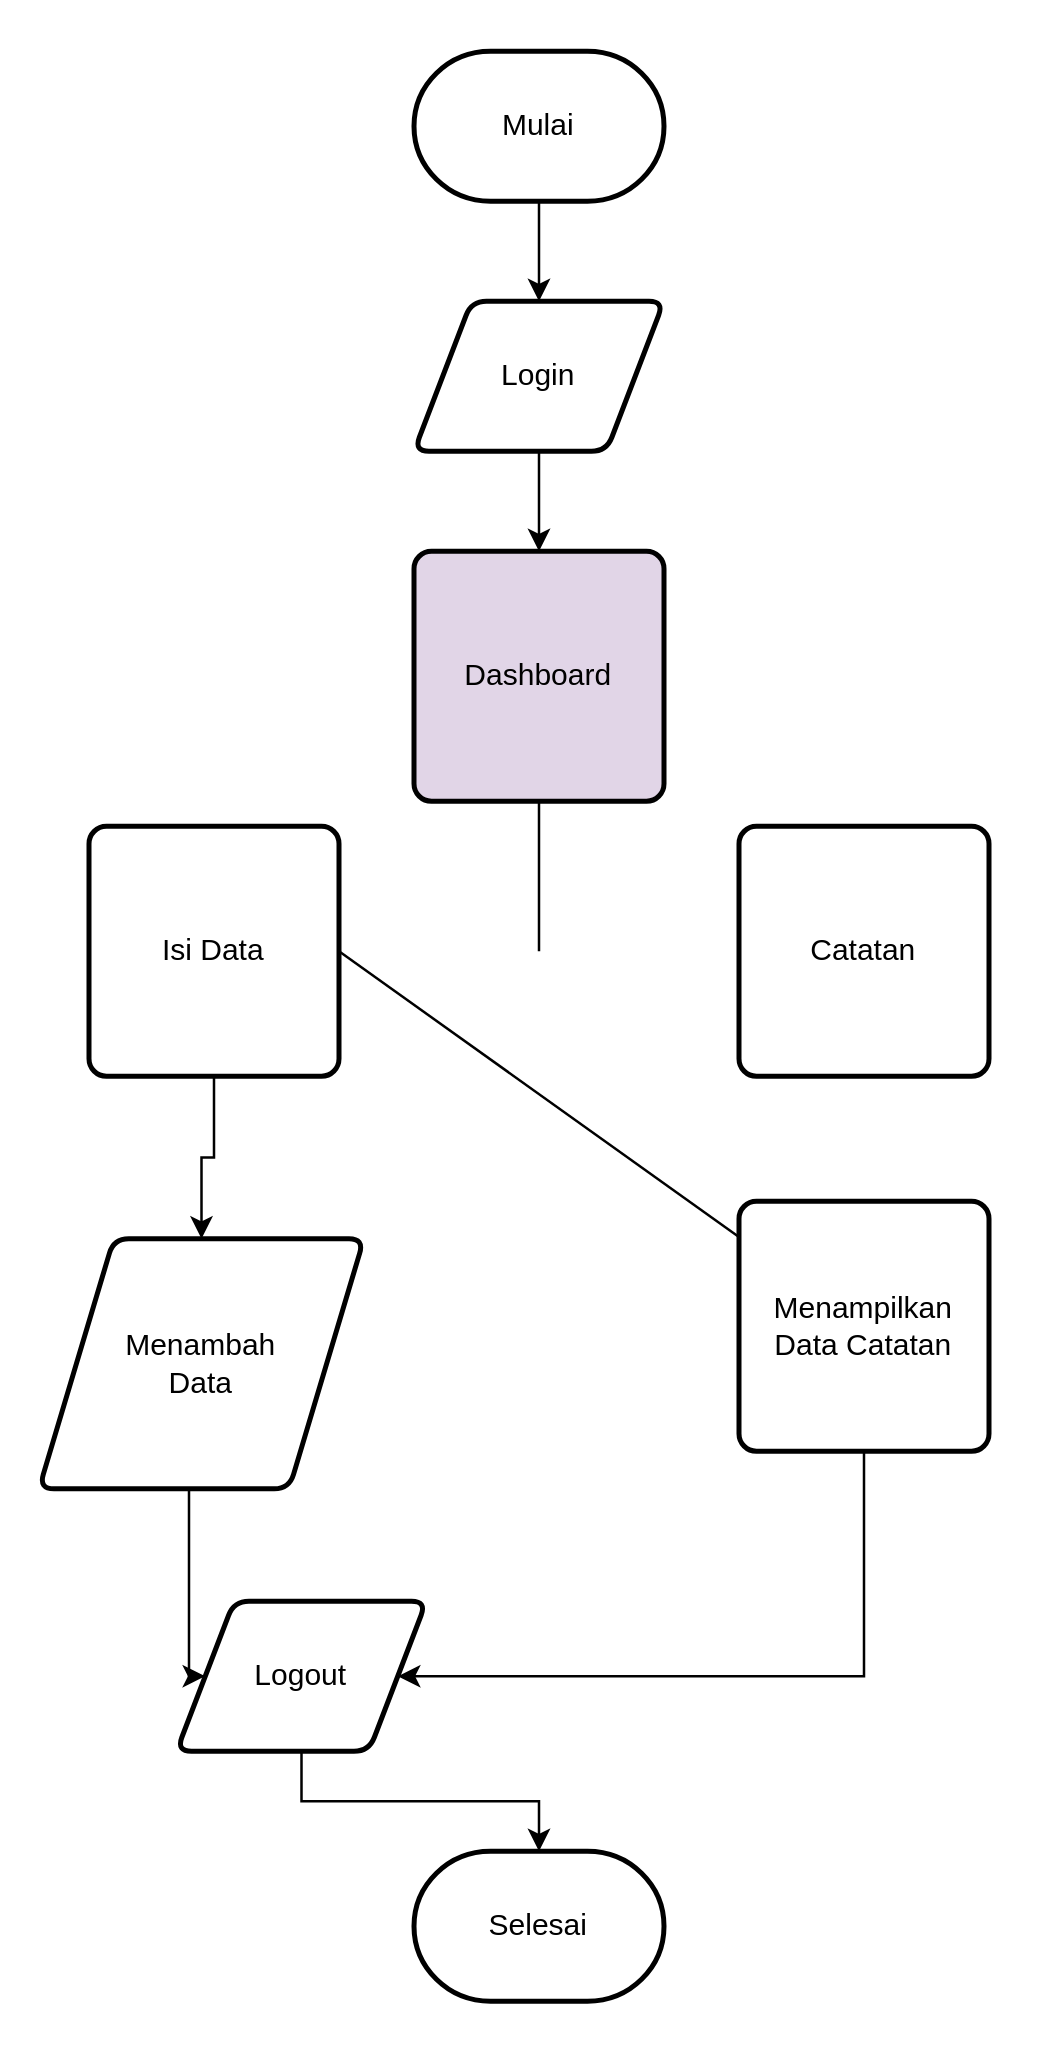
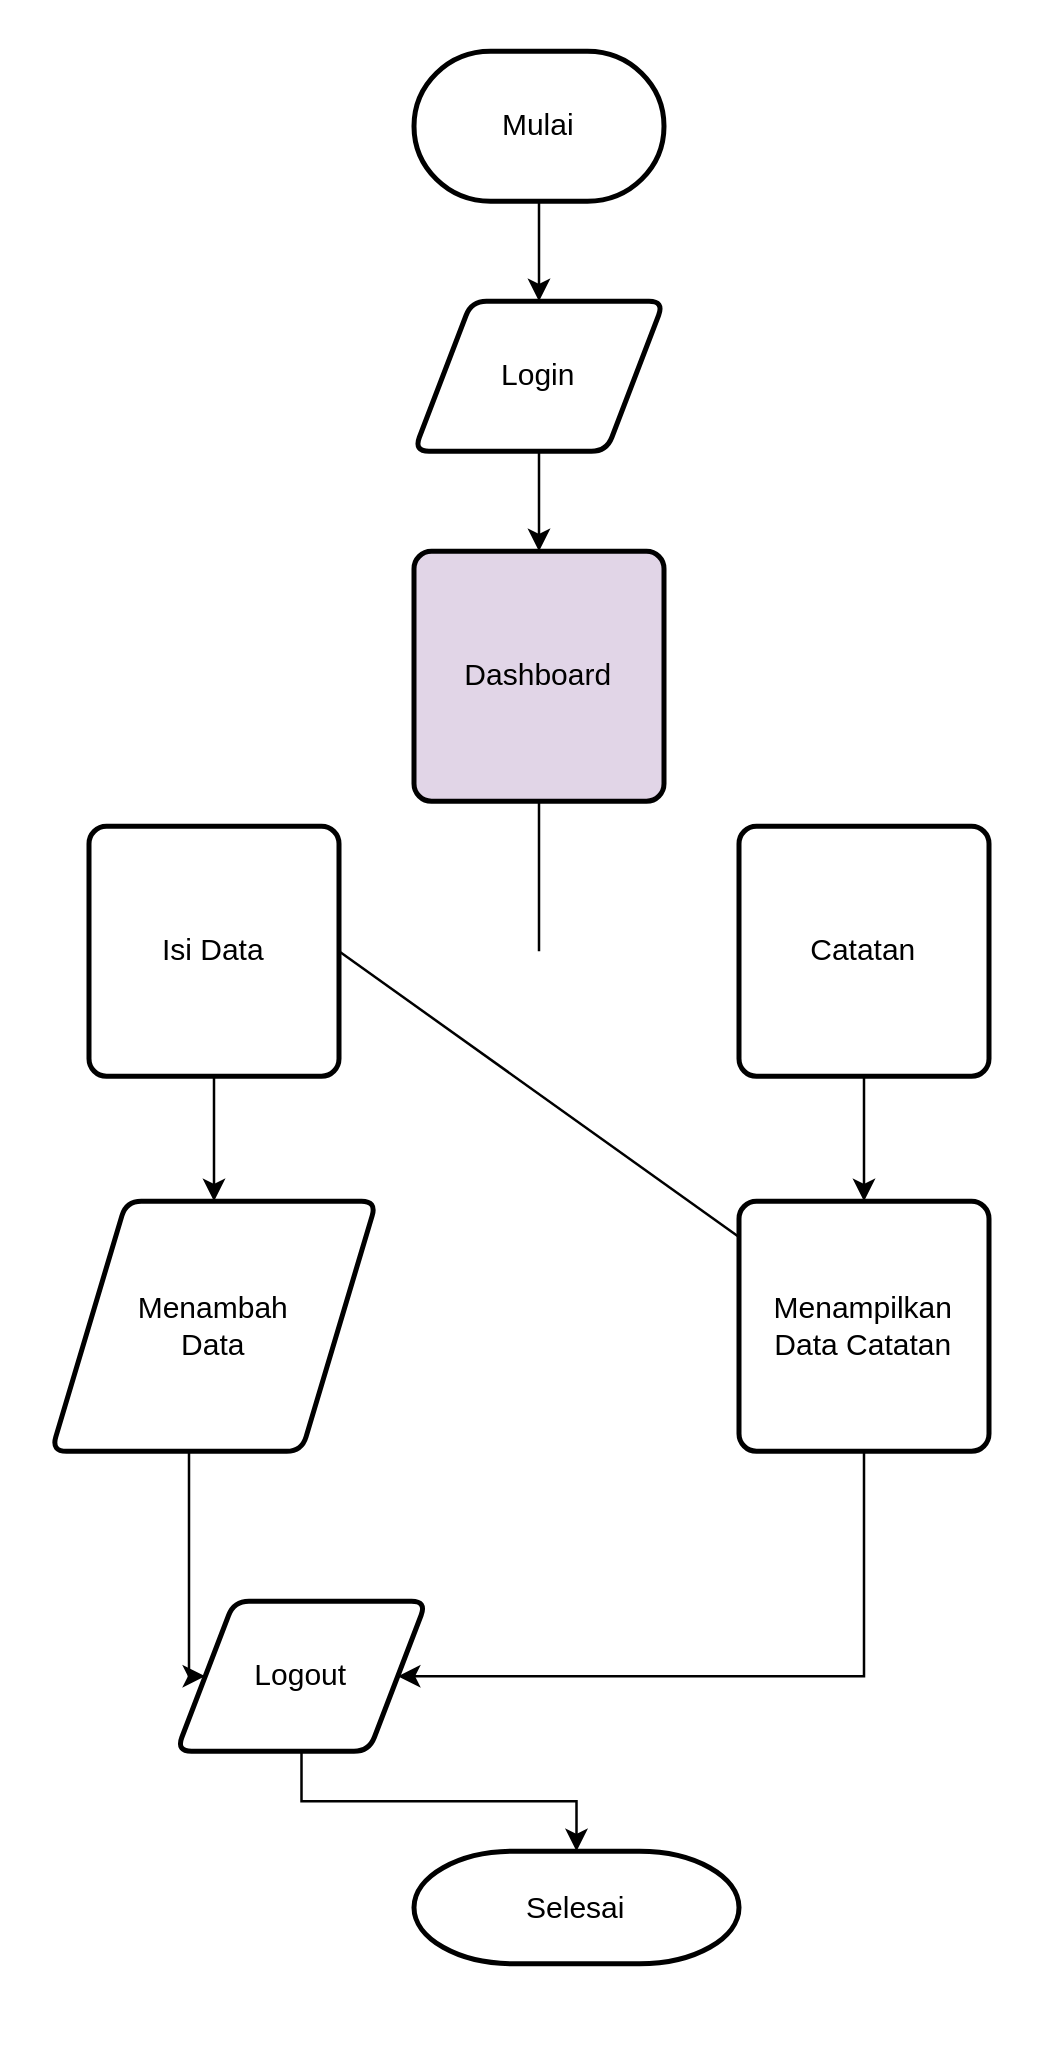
edge "Catatan" -> "Menampilkan Data Catatan": added
node "Menambah Data": moved (201, 1364) -> (214, 1326)
node "Selesai": size 250x150 -> 325x113
